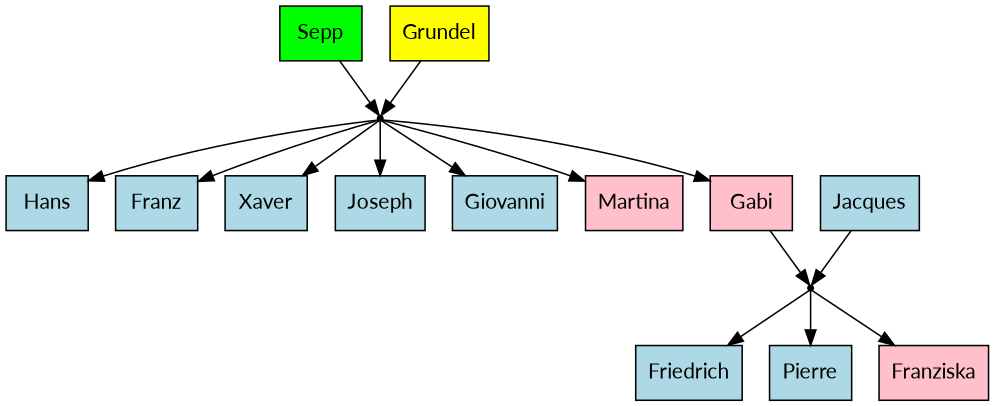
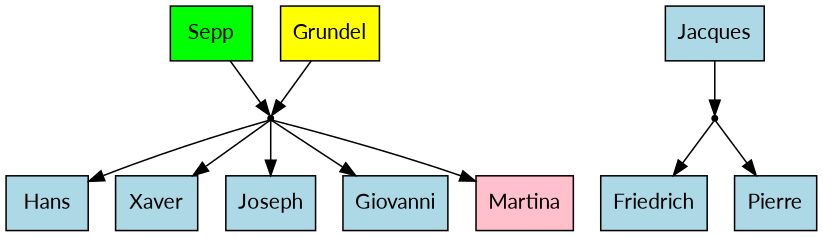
node "Franz": removed
node "Gabi": removed
node "Franziska": removed
